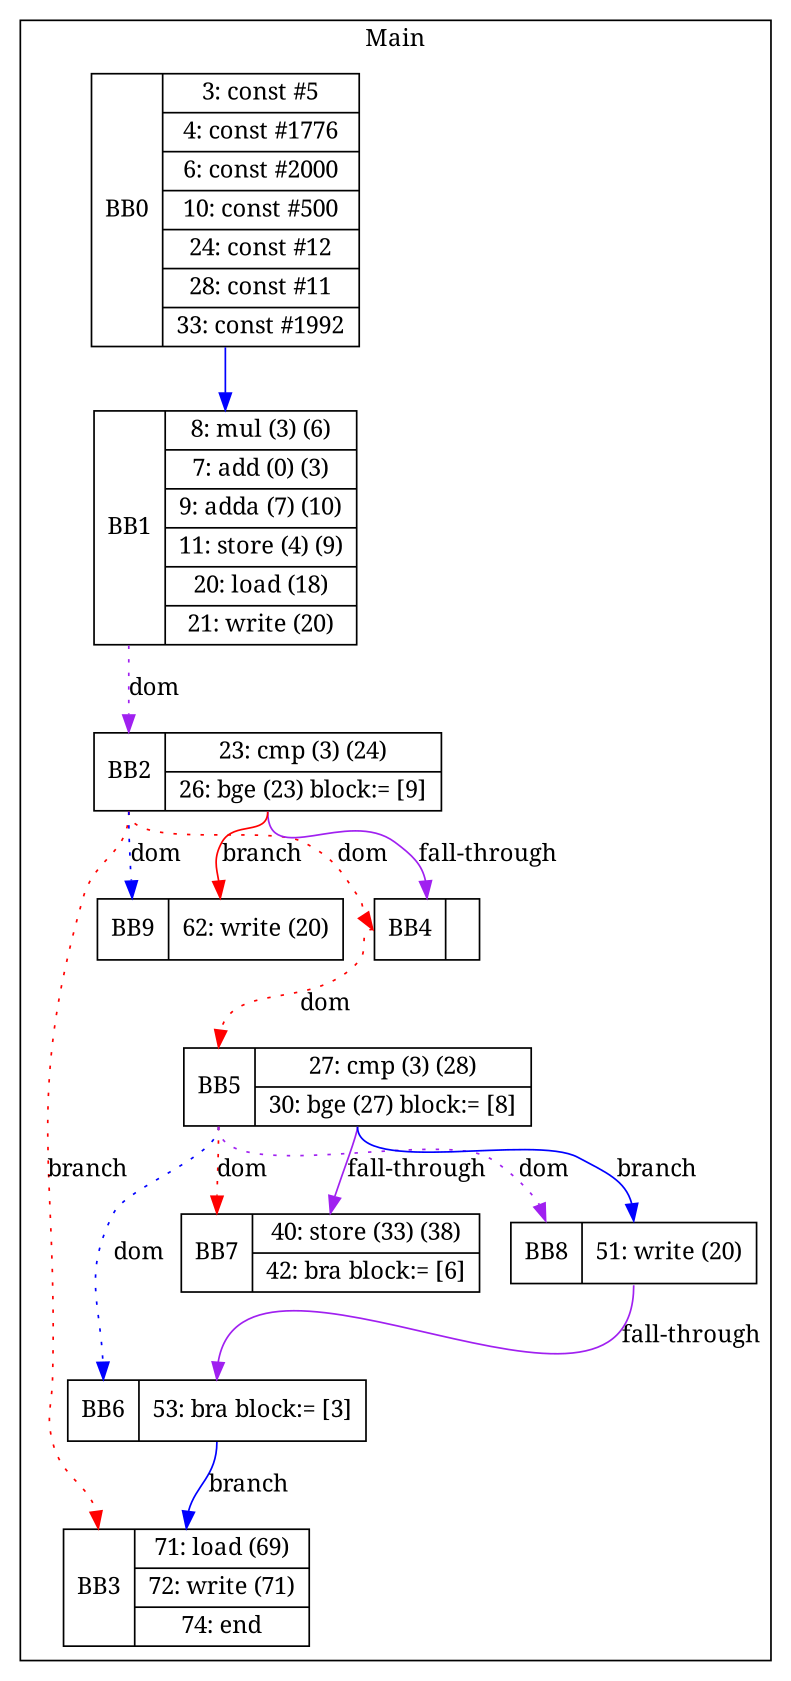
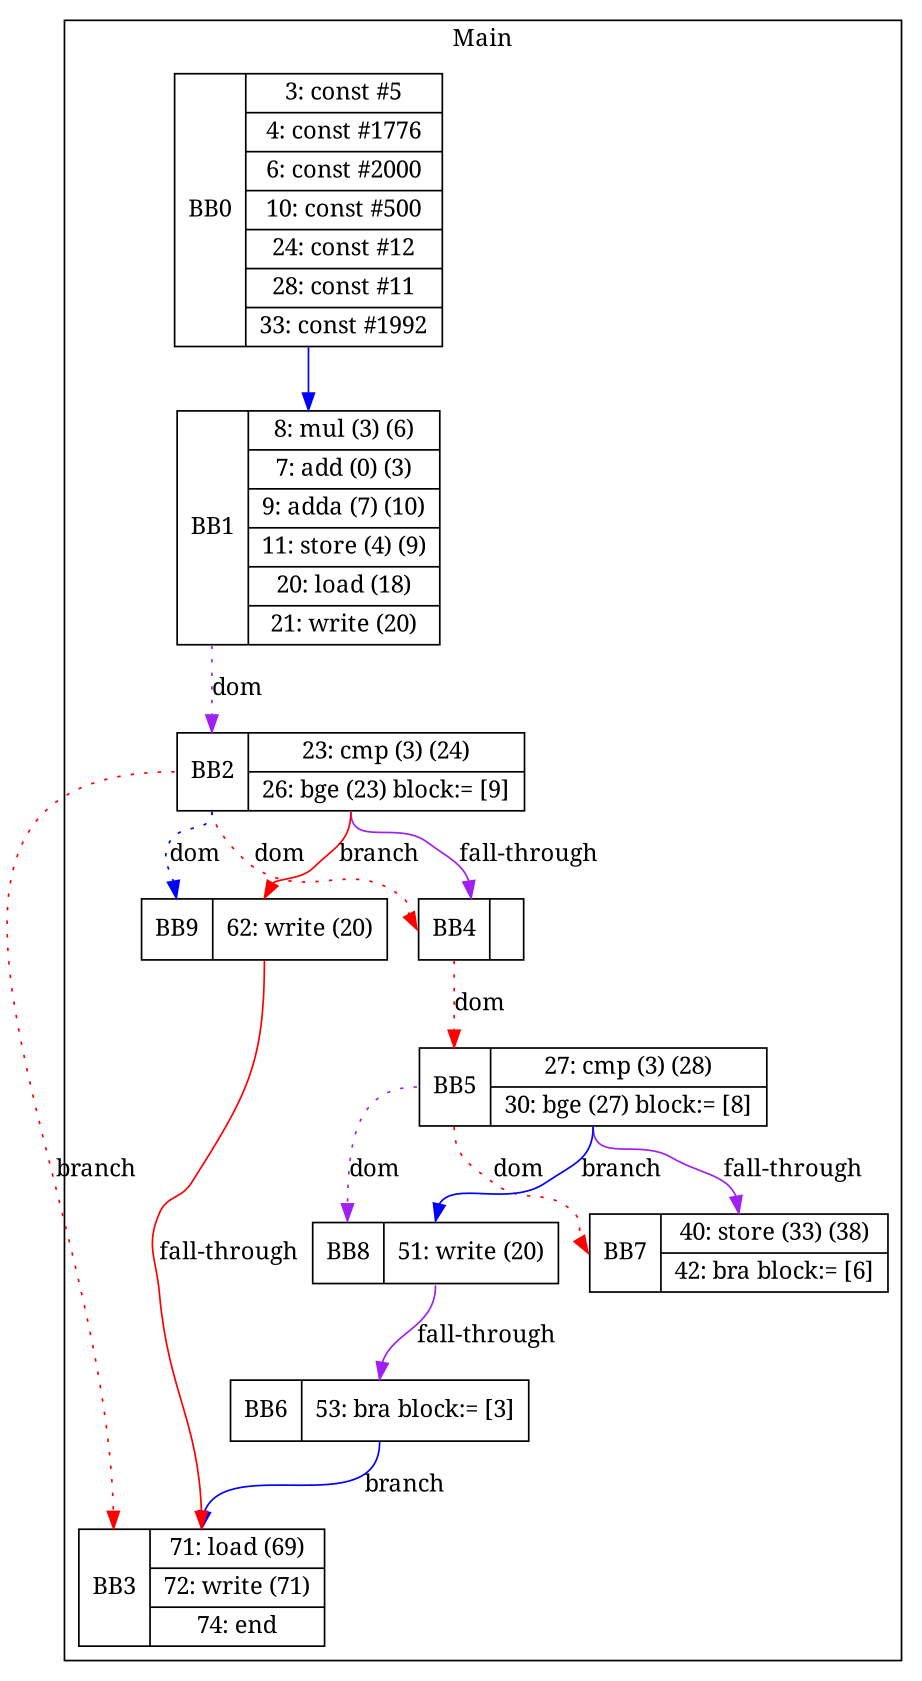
edge "BB5" -> "BB6": removed, label "dom"
edge "BB9" -> "BB3": added, label "fall-through"
